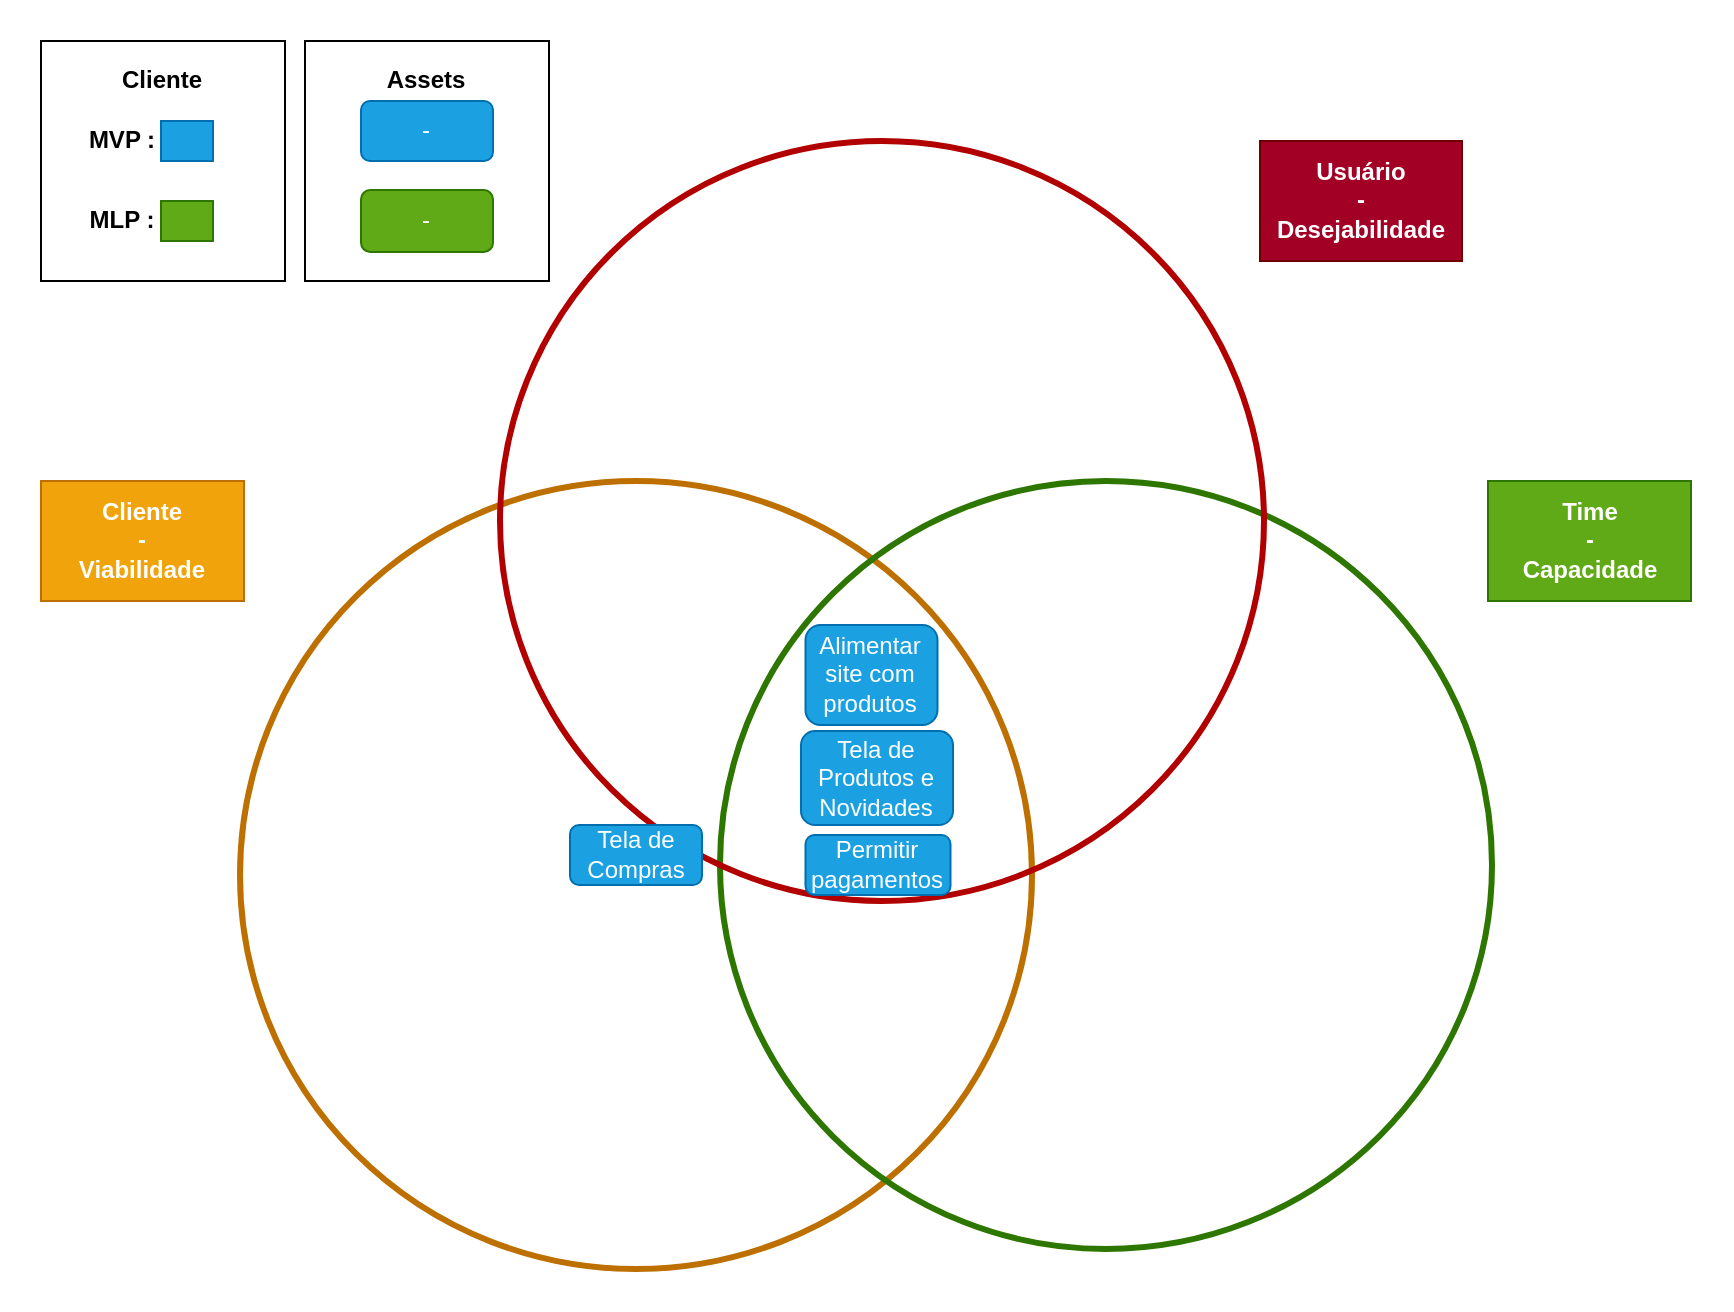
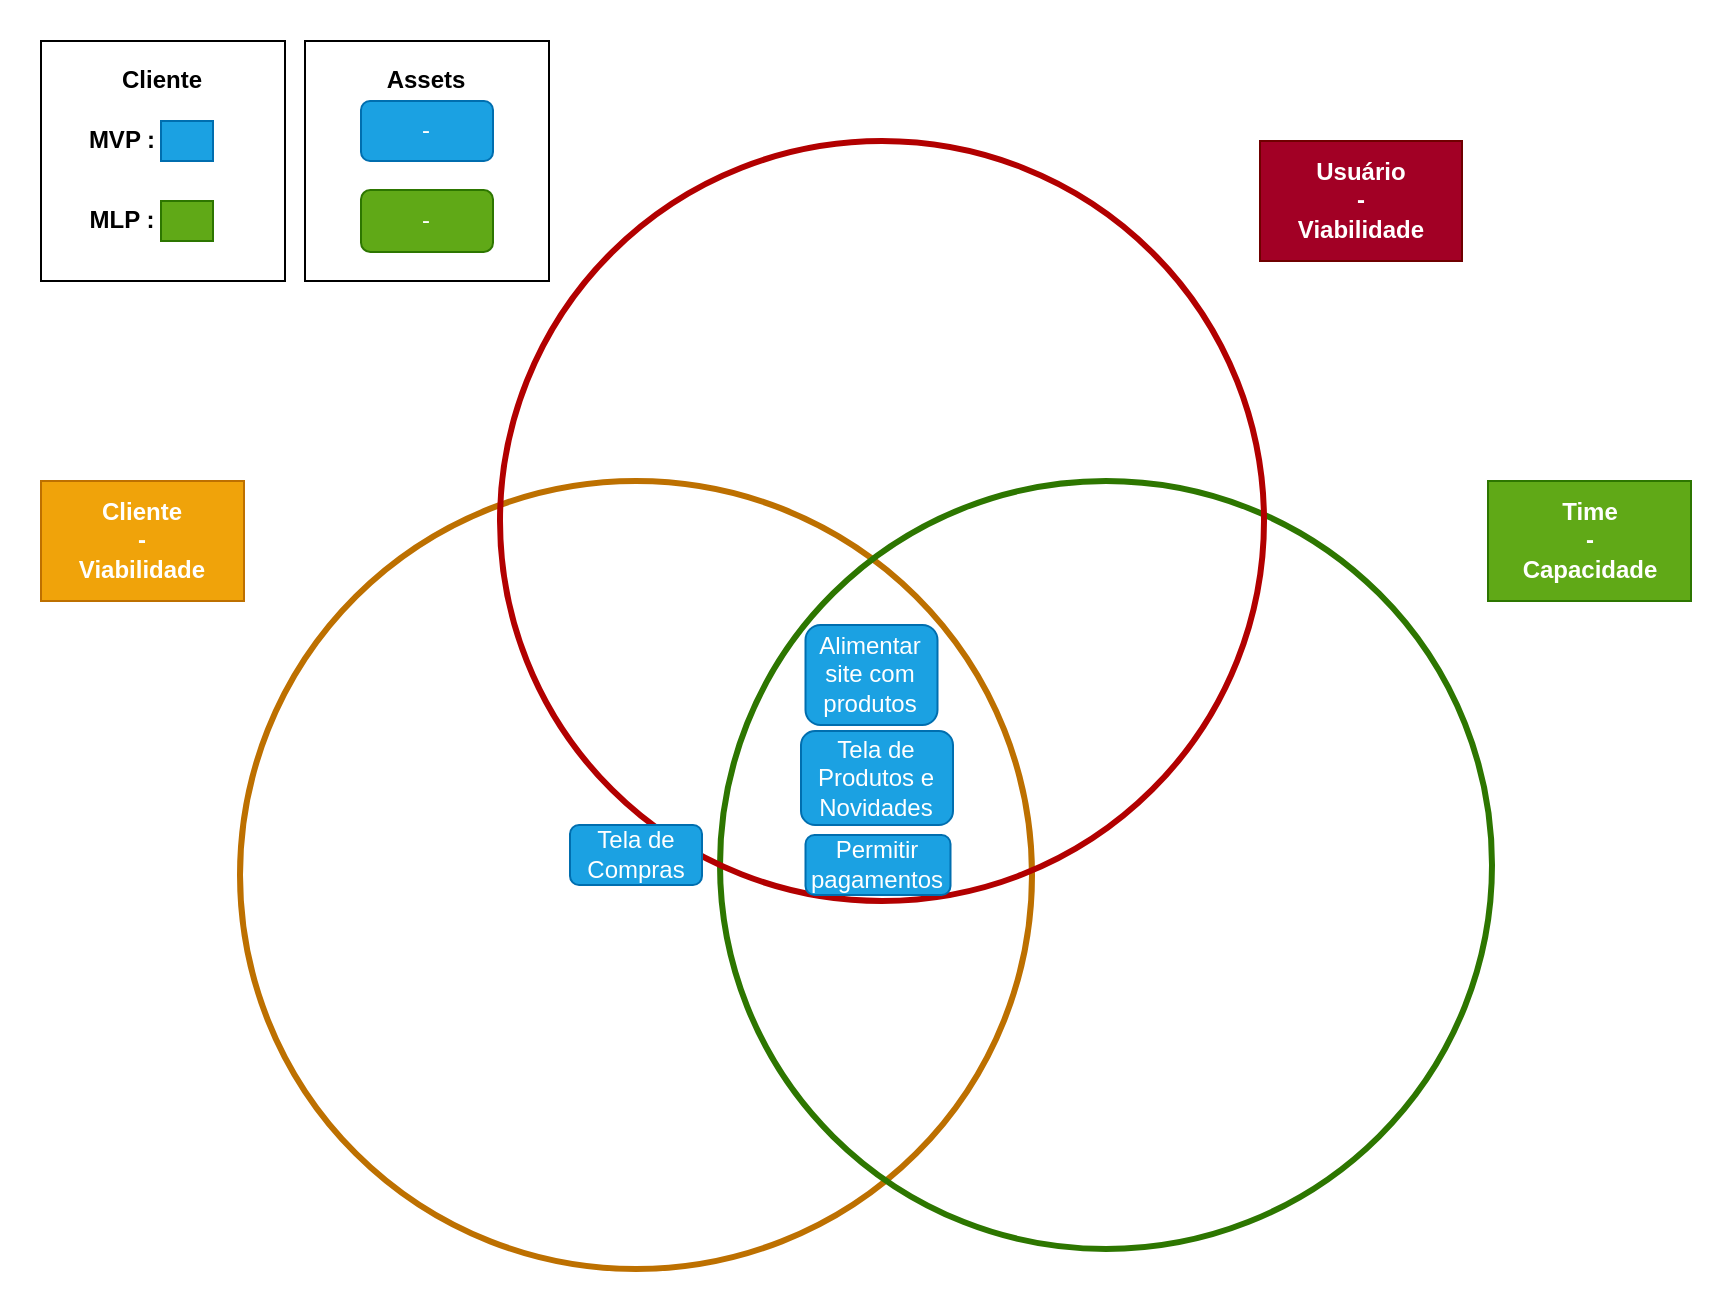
node "Usuário - Desejabilidade": label "Usuário - Desejabilidade" -> "Usuário - Viabilidade"
